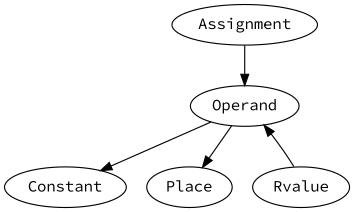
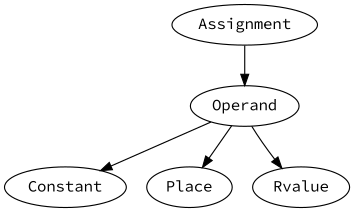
edge "Rvalue" -> "Operand": reversed
